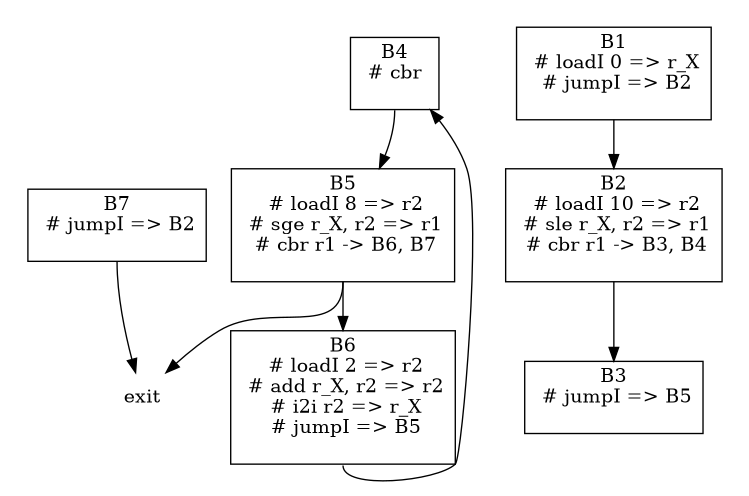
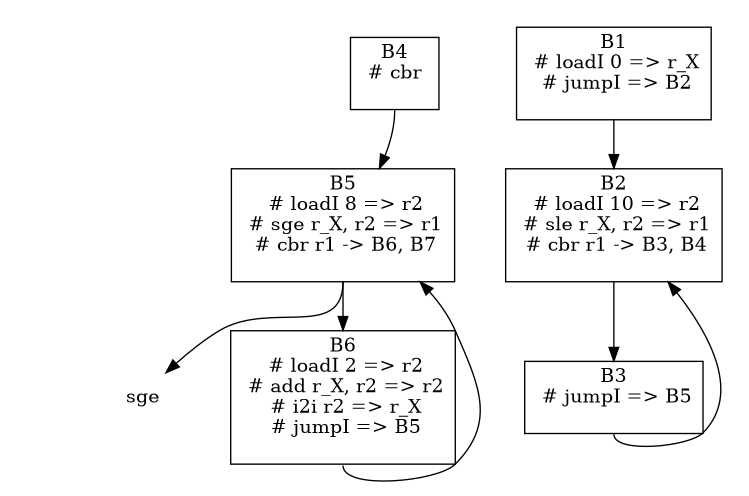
node "B7": removed
edge "B6" -> "B4": now "B6" -> "B5"
node "exit": label "exit" -> "sge"
edge "B3" -> "B2": added
